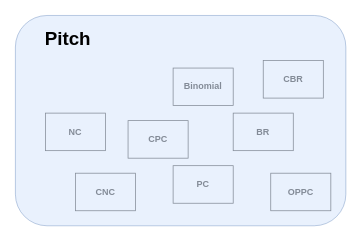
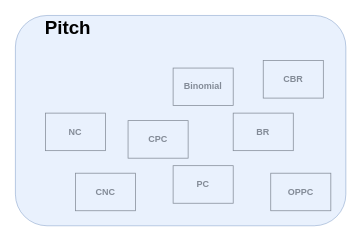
node "Pitch": moved (68, 38) -> (68, 27)
